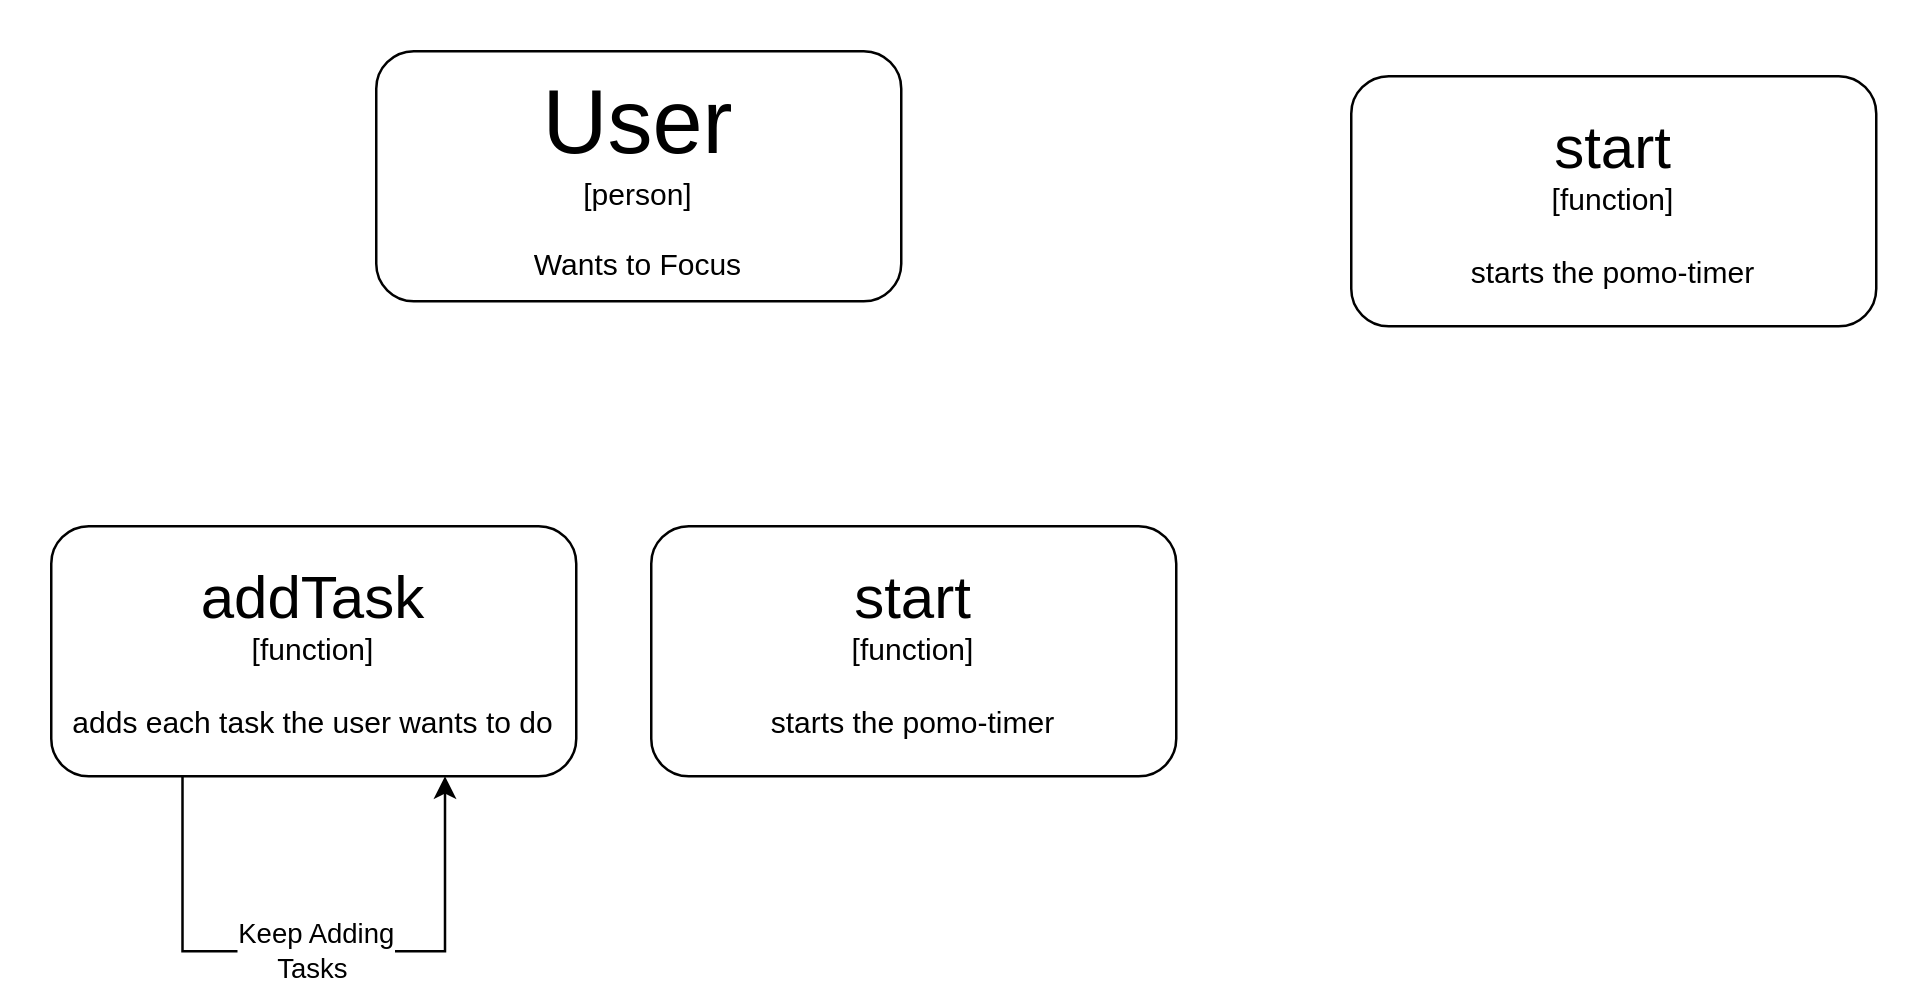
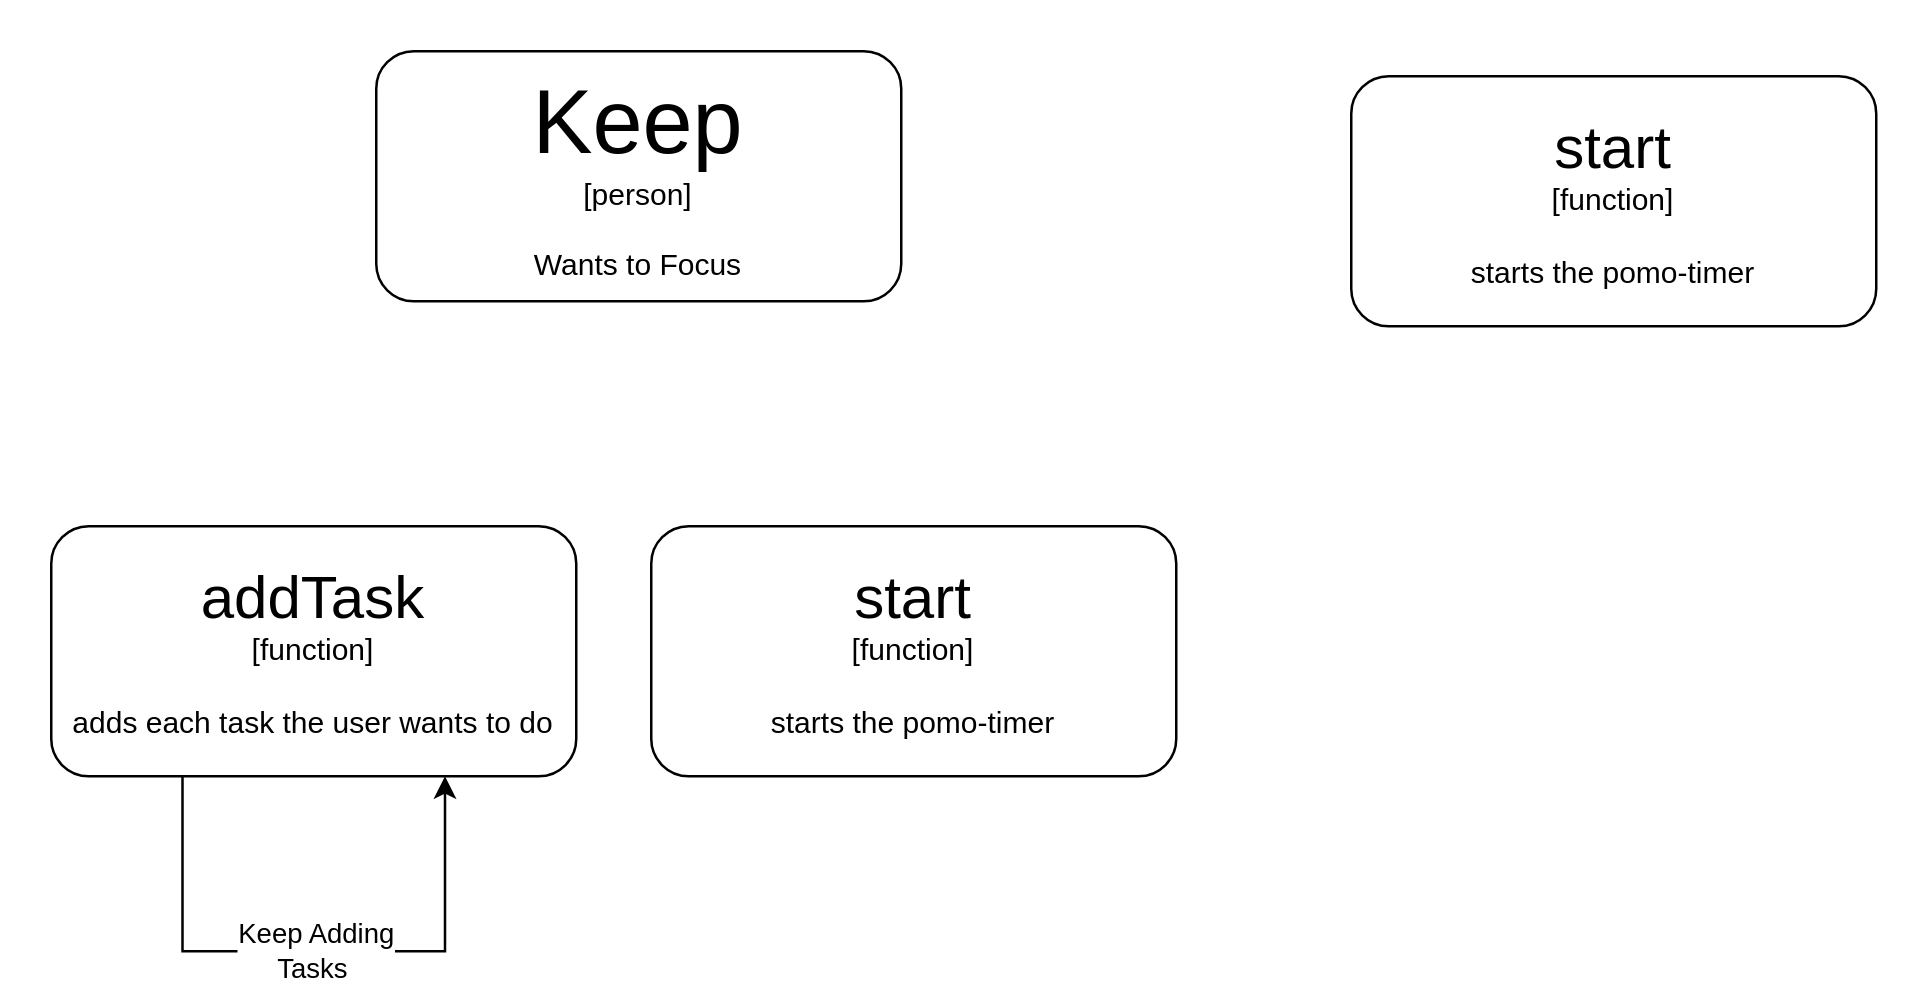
node "User [person] Wants to Focus": label "User [person] Wants to Focus" -> "Keep [person] Wants to Focus"
